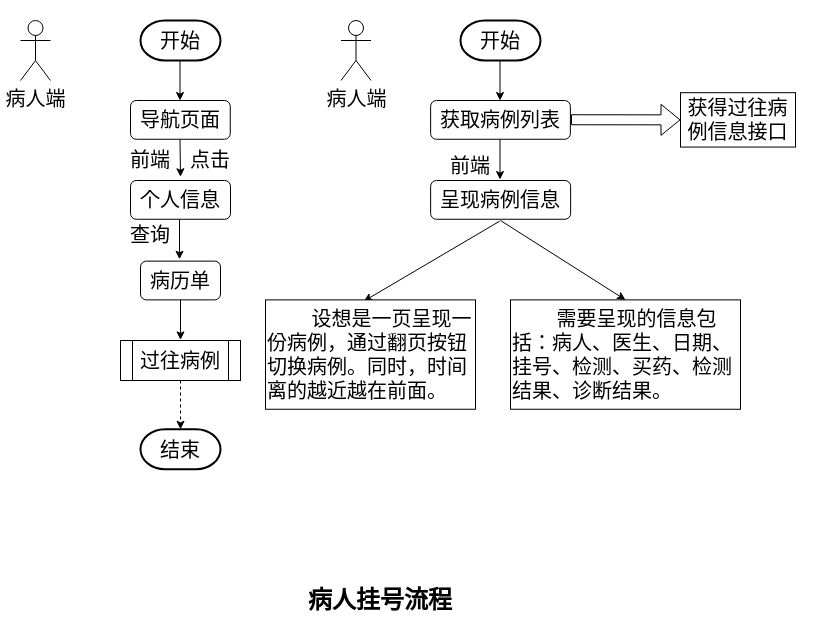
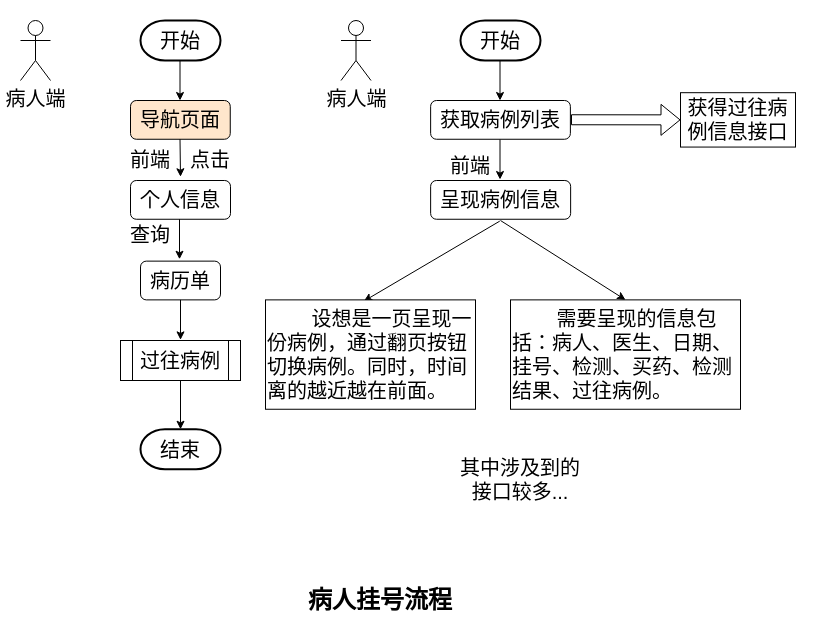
node "导航页面": fillcolor #ffffff -> #ffe6cc
node "需要呈现的信息包括：病人、医生、日期、挂号、检测、买药、检测结果、诊断结果。": label "需要呈现的信息包括：病人、医生、日期、挂号、检测、买药、检测结果、诊断结果。" -> "需要呈现的信息包括：病人、医生、日期、挂号、检测、买药、检测结果、过往病例。"
edge "过往病例" -> "结束": style dashed -> solid
node "其中涉及到的接口较多...": added
